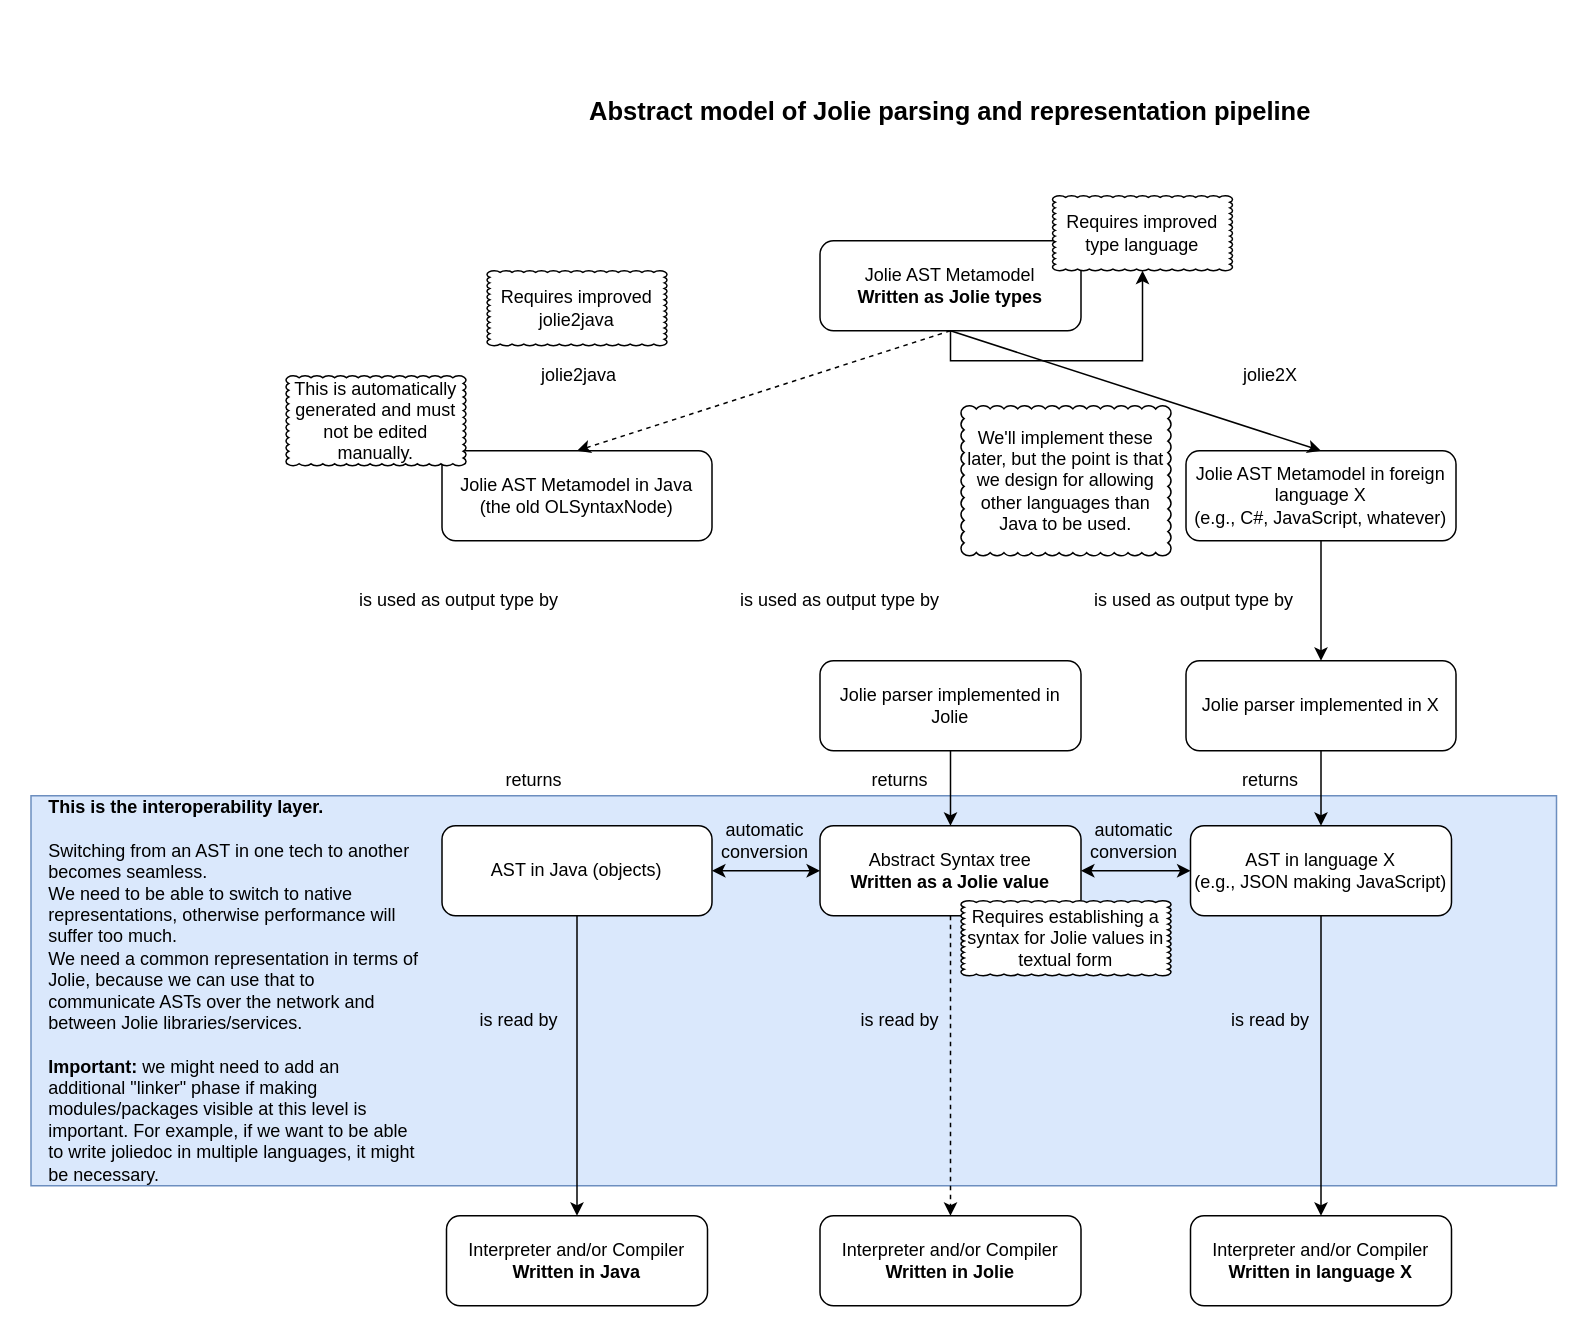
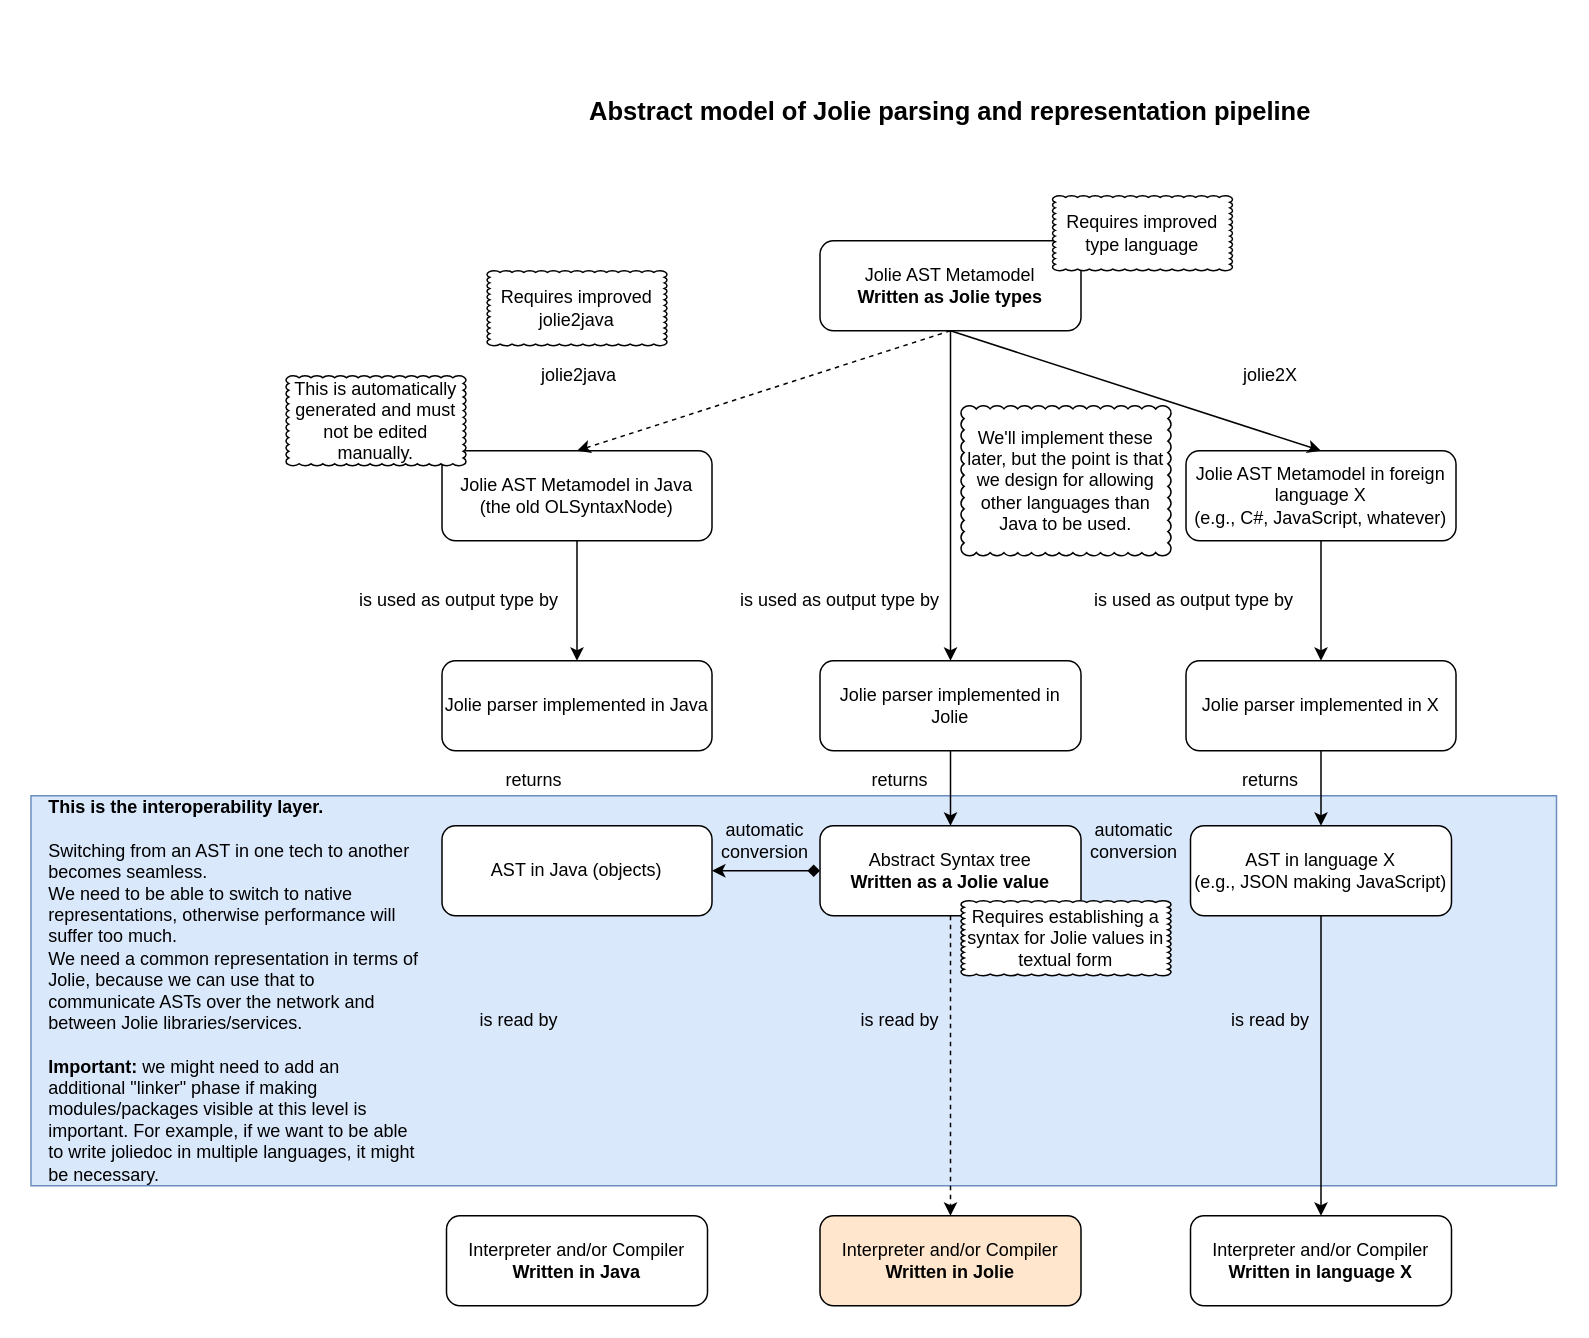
edge "Jolie AST Metamodel Written as Jolie types" -> "Requires improved type language": now "Jolie AST Metamodel Written as Jolie types" -> "Jolie parser implemented in Jolie"
edge "Jolie AST Metamodel in Java (the old OLSyntaxNode)" -> "Jolie parser implemented in Java": added
node "Jolie parser implemented in Java": added
edge "AST in Java (objects)" -- "Abstract Syntax tree Written as a Jolie value": arrowhead classic -> diamond
edge "Abstract Syntax tree Written as a Jolie value" -- "AST in language X (e.g., JSON making JavaScript)": removed
edge "AST in Java (objects)" -> "Interpreter and/or Compiler Written in Java": removed
node "Interpreter and/or Compiler Written in Jolie": fillcolor #ffffff -> #ffe6cc
